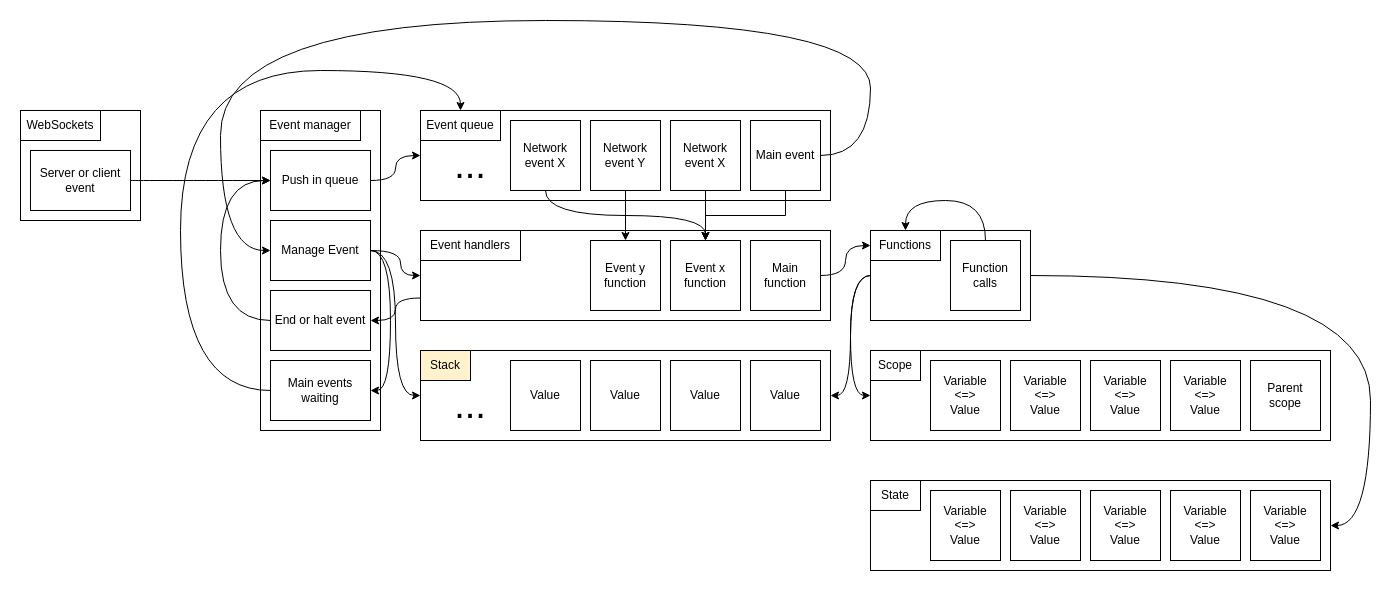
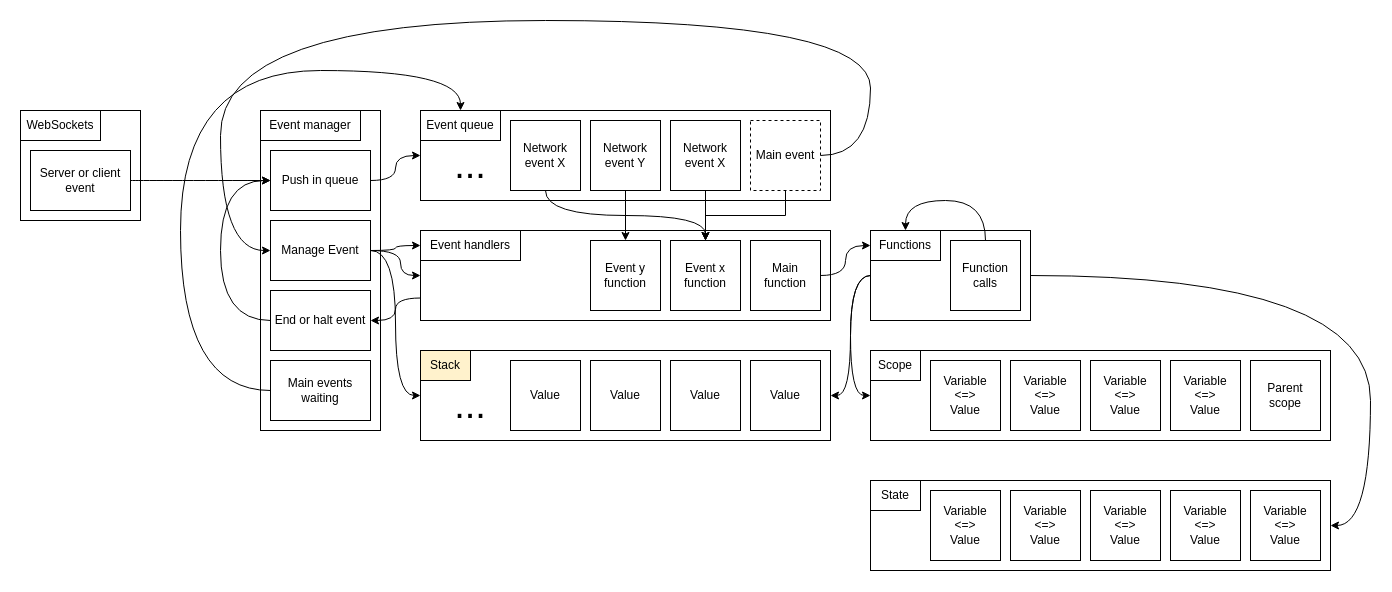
node "Main event": style solid -> dashed
edge "Manage Event" -> "Main events waiting": now "Manage Event" -> "Event handlers"
